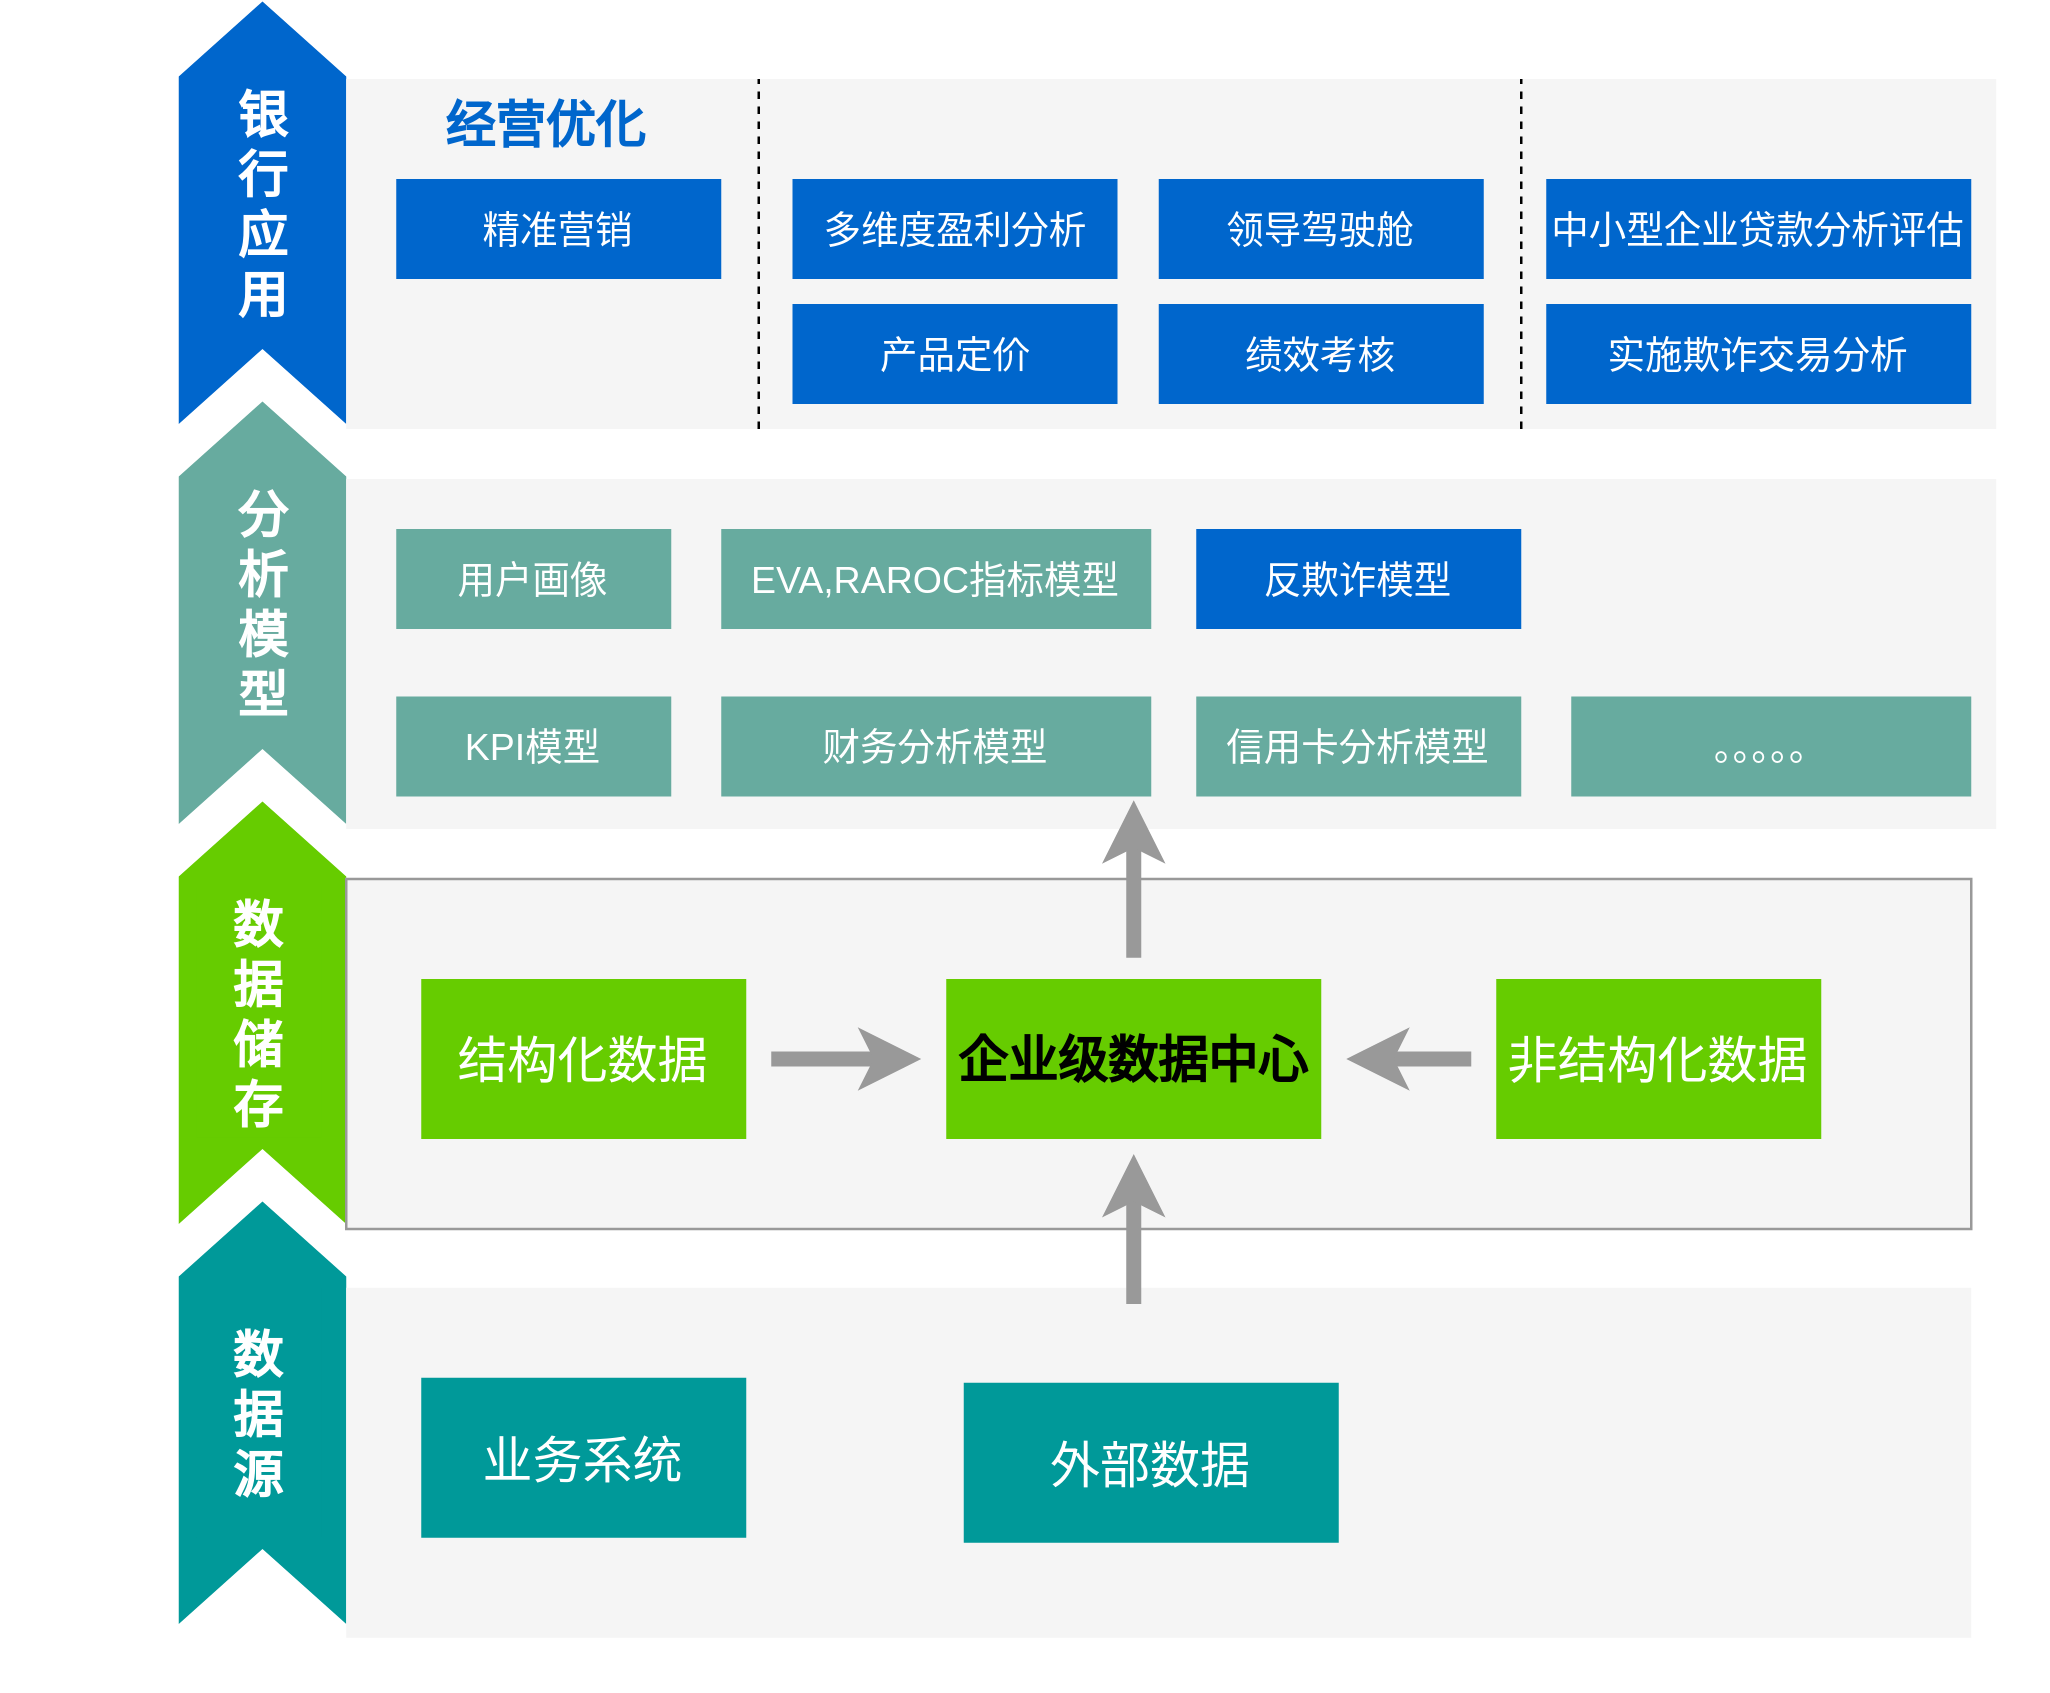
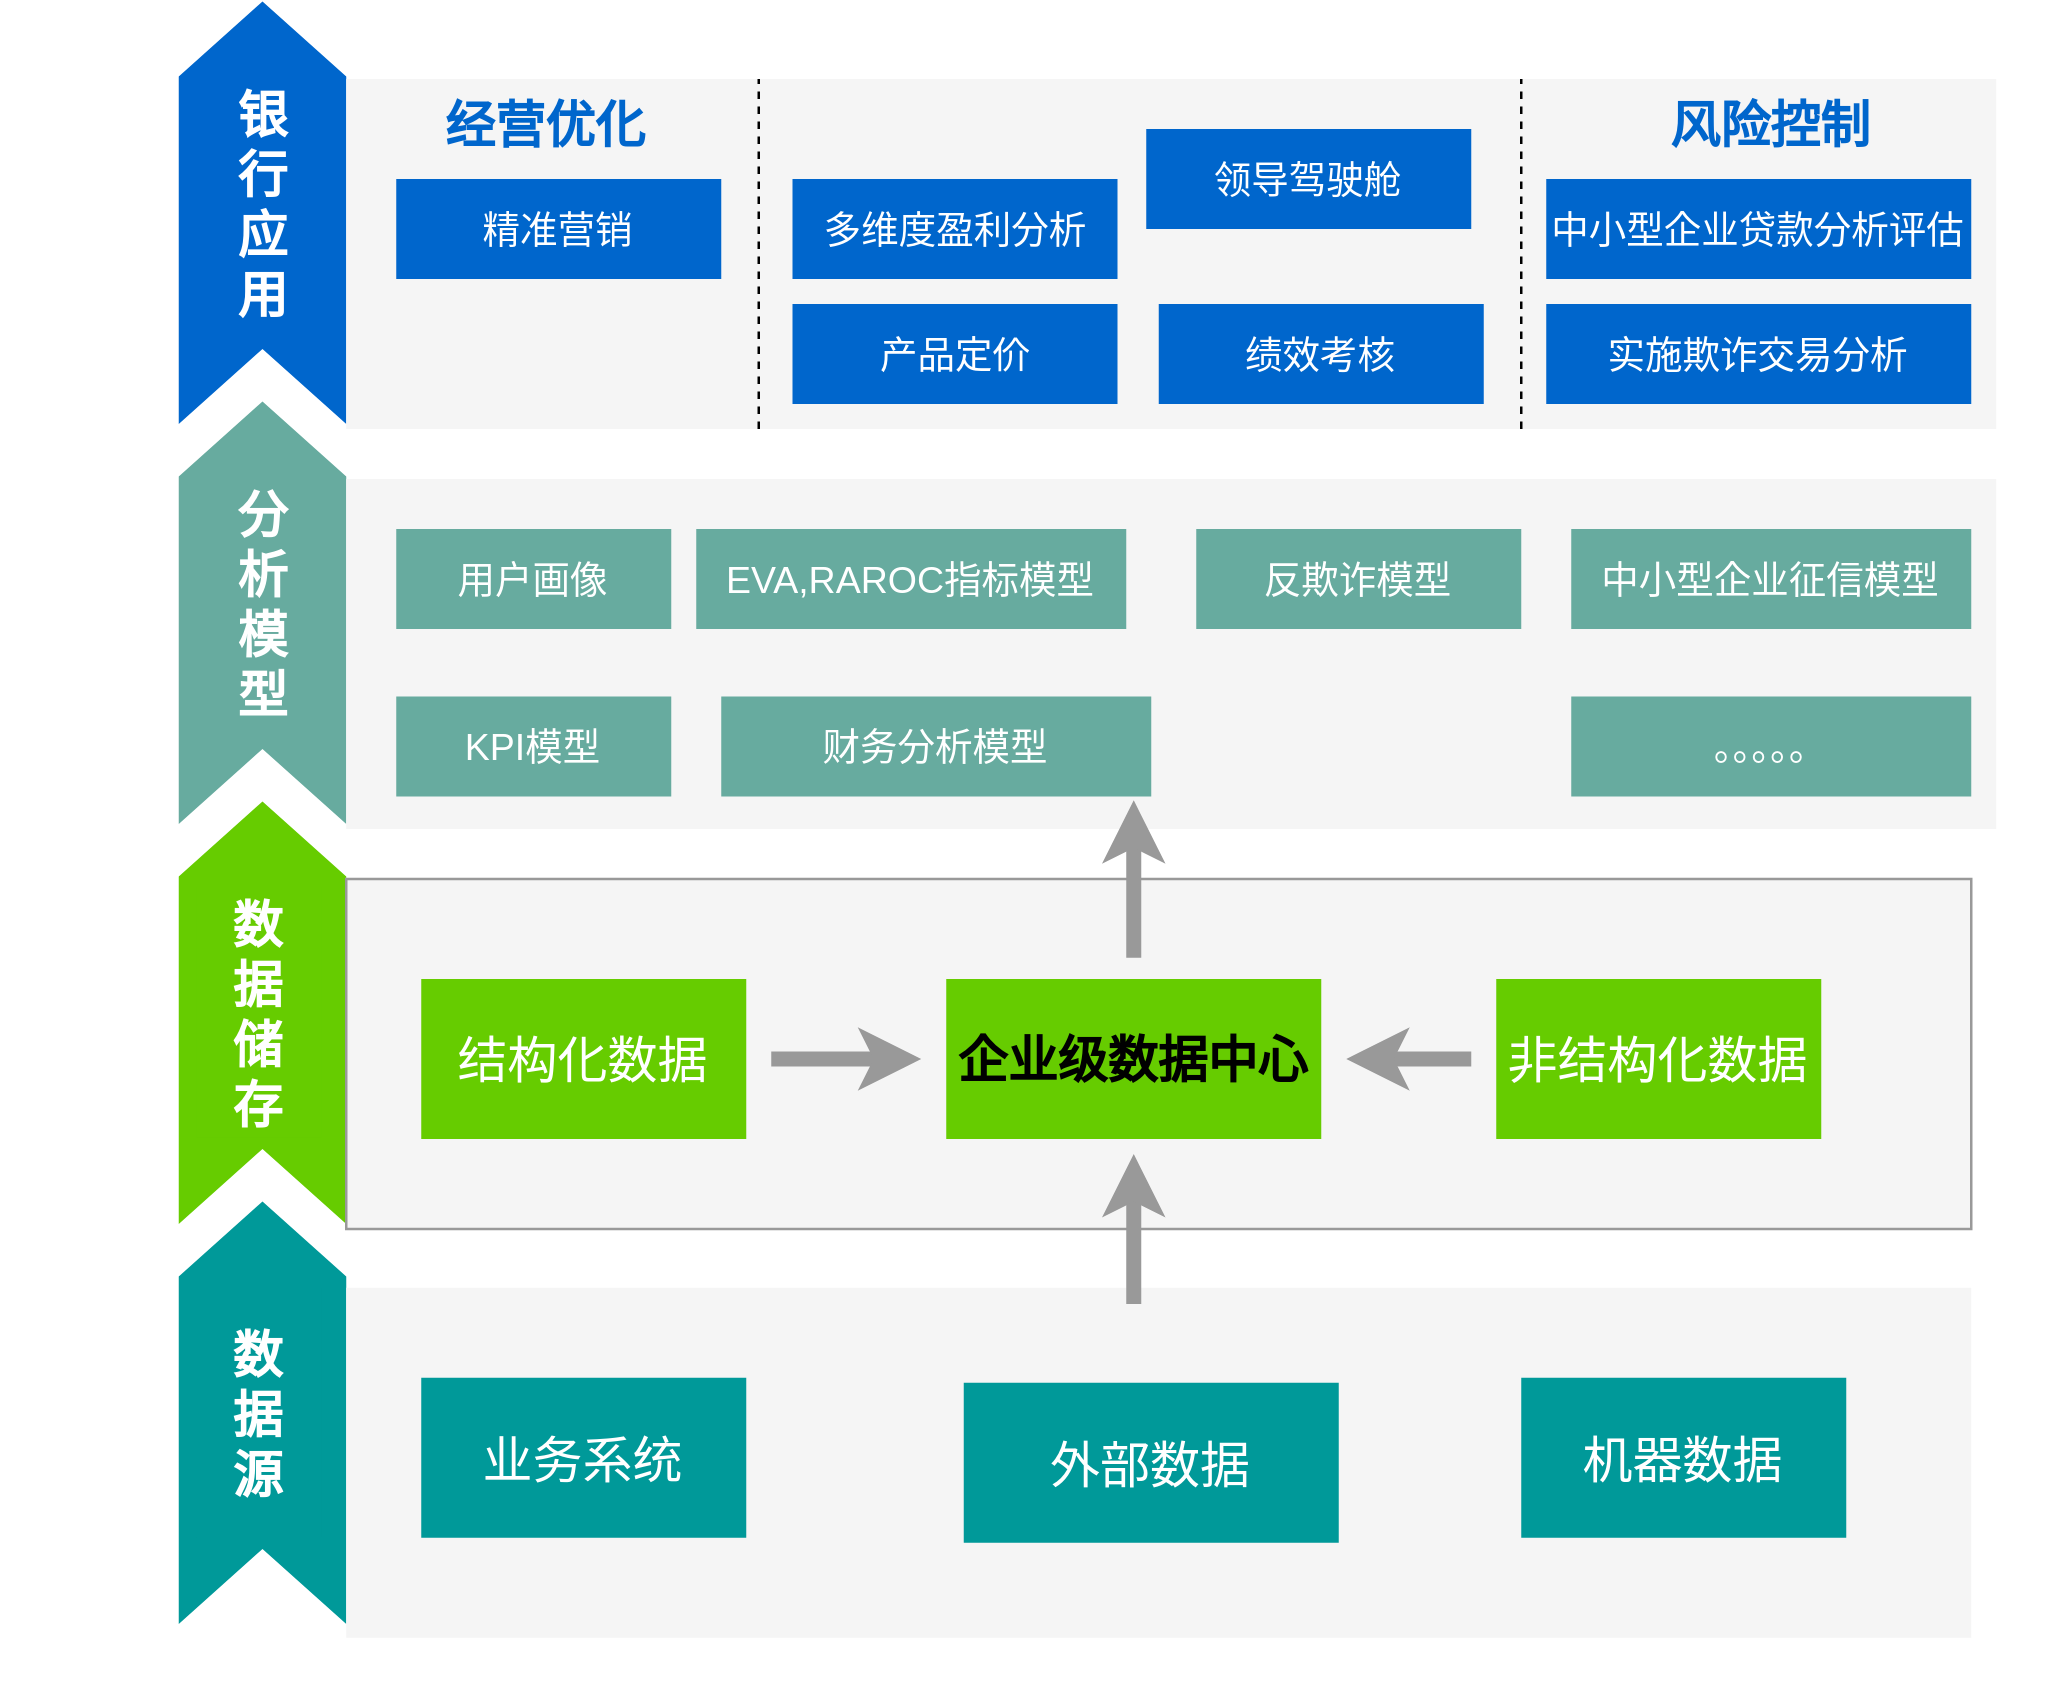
node "风险控制": added
node "领导驾驶舱": moved (1321, 229) -> (1309, 179)
node "EVA,RAROC指标模型": moved (936, 579) -> (911, 579)
node "反欺诈模型": fillcolor #0066cc -> #67ab9f
node "中小型企业征信模型": added
node "信用卡分析模型": removed
node "机器数据": added
